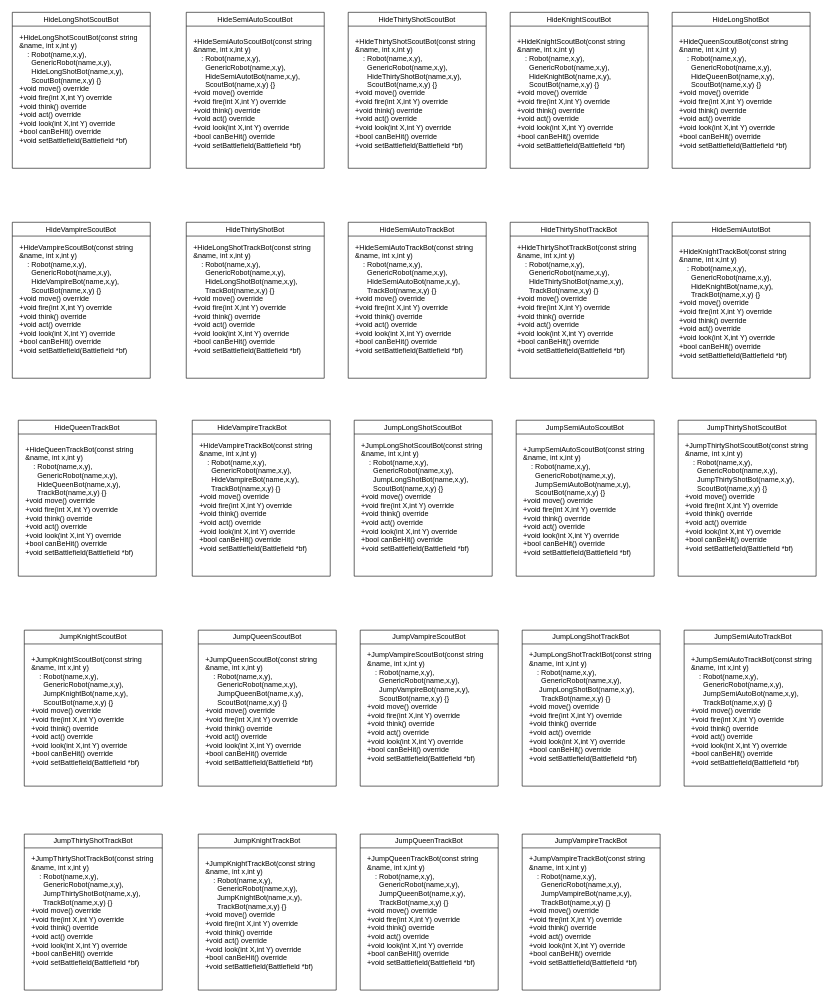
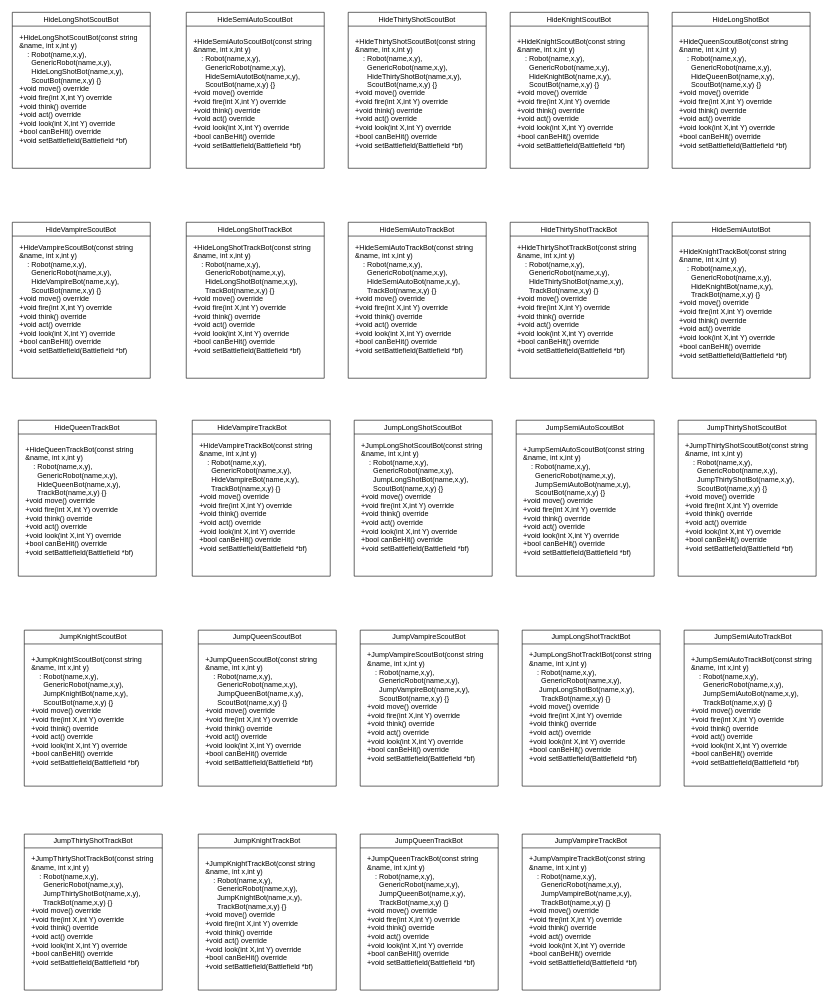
node "HideThirtyShotBot": label "HideThirtyShotBot" -> "HideLongShotTrackBot"
node "JumpLongShotTrackBot": label "JumpLongShotTrackBot" -> "JumpLongShotTracktBot"
